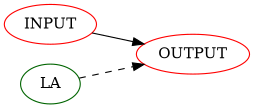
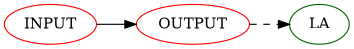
edge "LA" -> "OUTPUT": reversed
